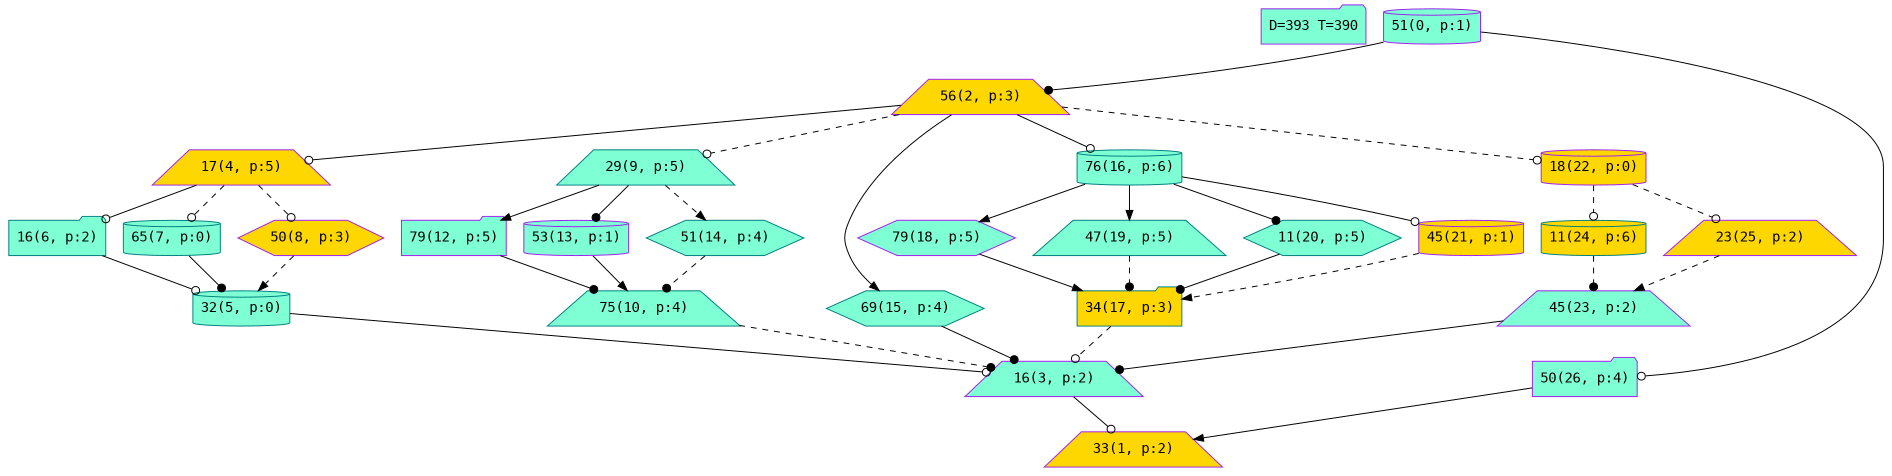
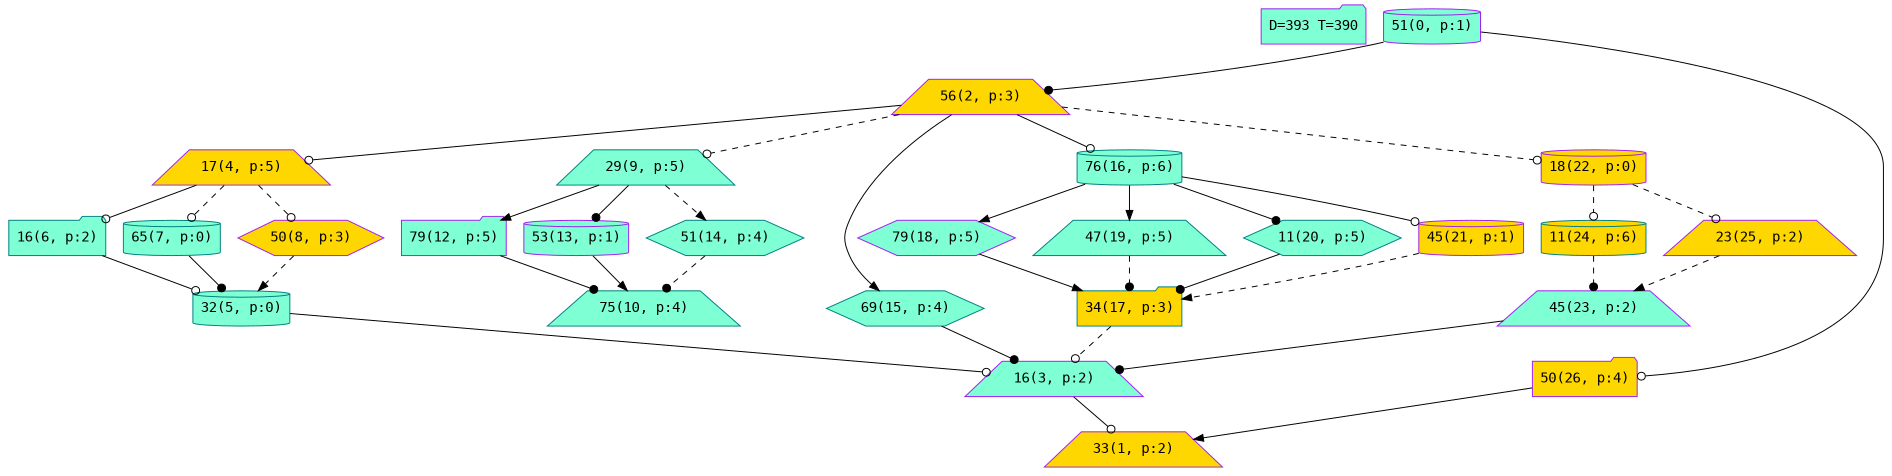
edge "75(10, p:4)" -> "16(3, p:2)": removed
node "50(26, p:4)": fillcolor aquamarine -> gold
